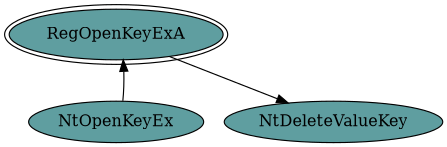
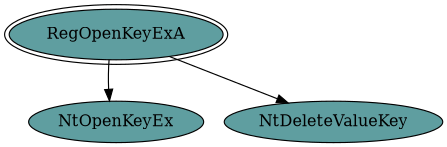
edge "NtOpenKeyEx" -> "RegOpenKeyExA": reversed
